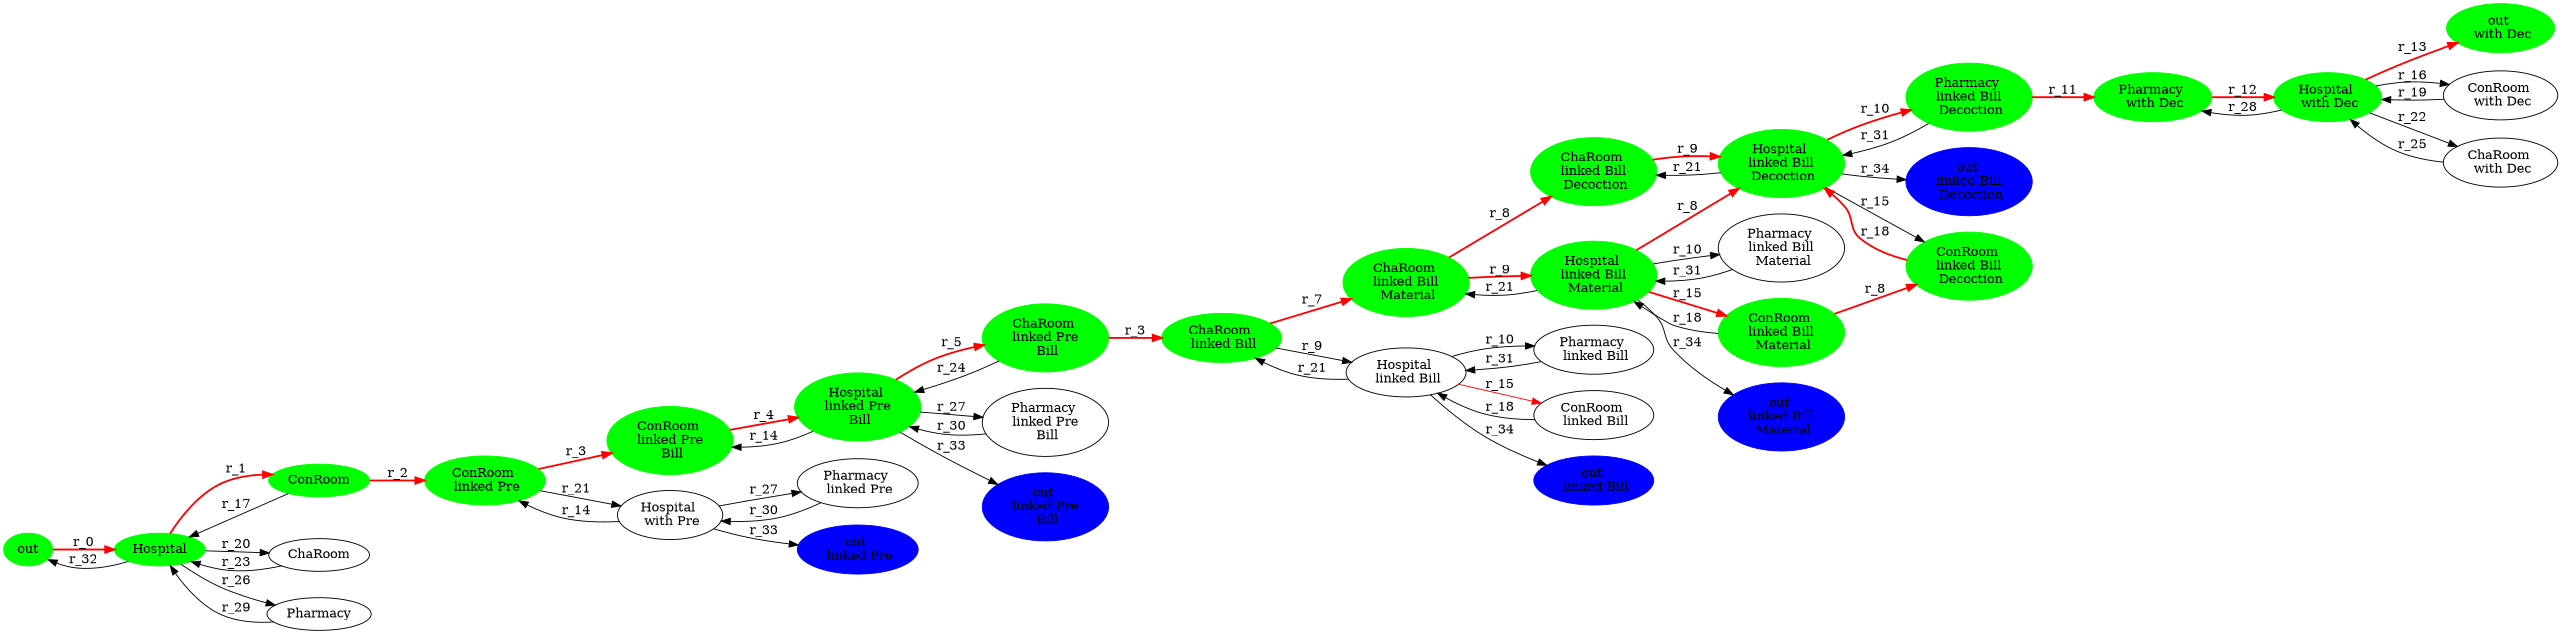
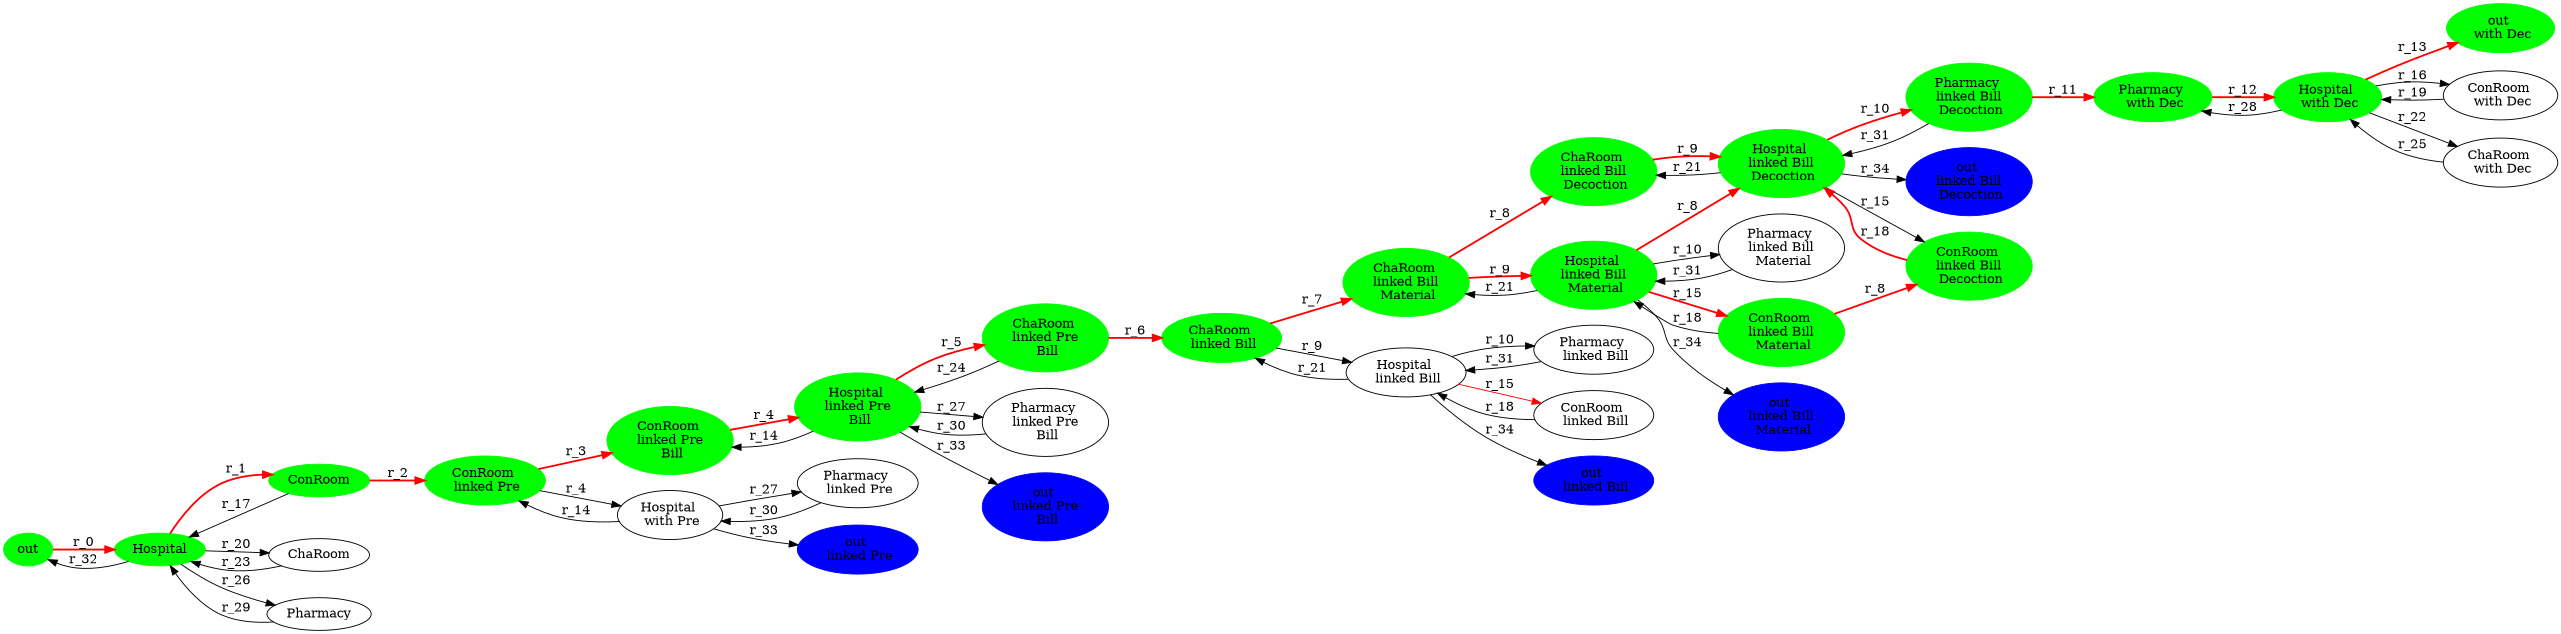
edge "ChaRoom linked Pre Bill" -> "ChaRoom linked Bill": label "r_3" -> "r_6"
edge "ConRoom linked Pre" -> "Hospital with Pre": label "r_21" -> "r_4"
